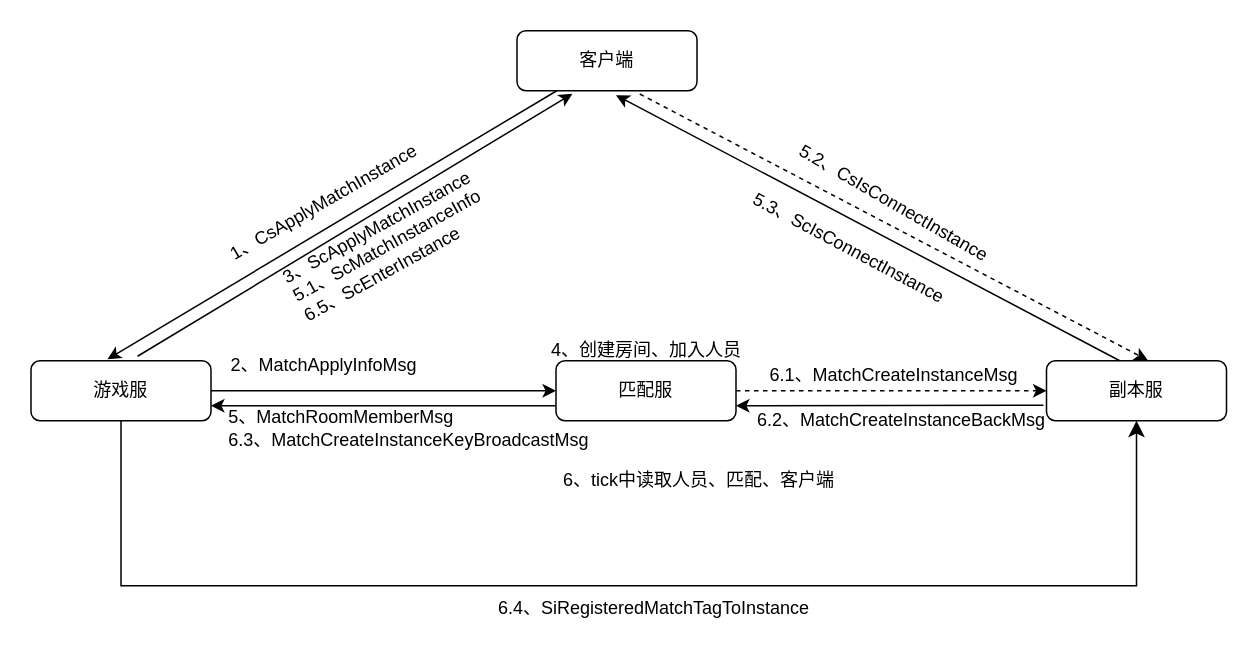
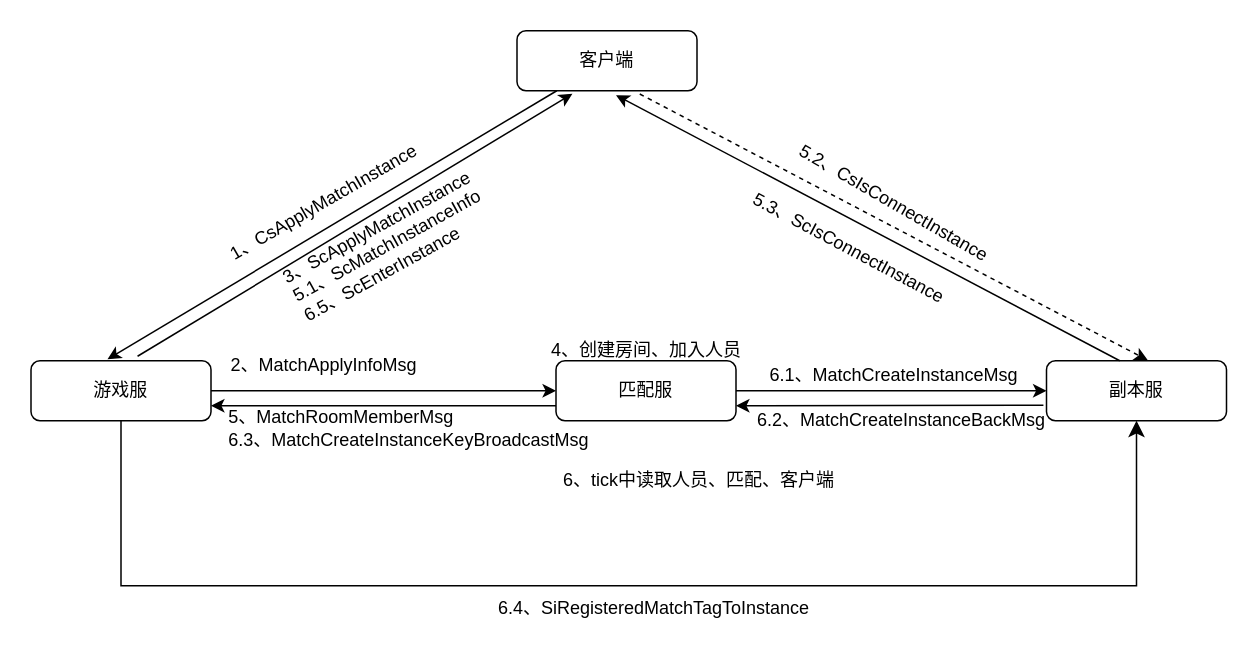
edge "匹配服" -> "副本服": style dashed -> solid
